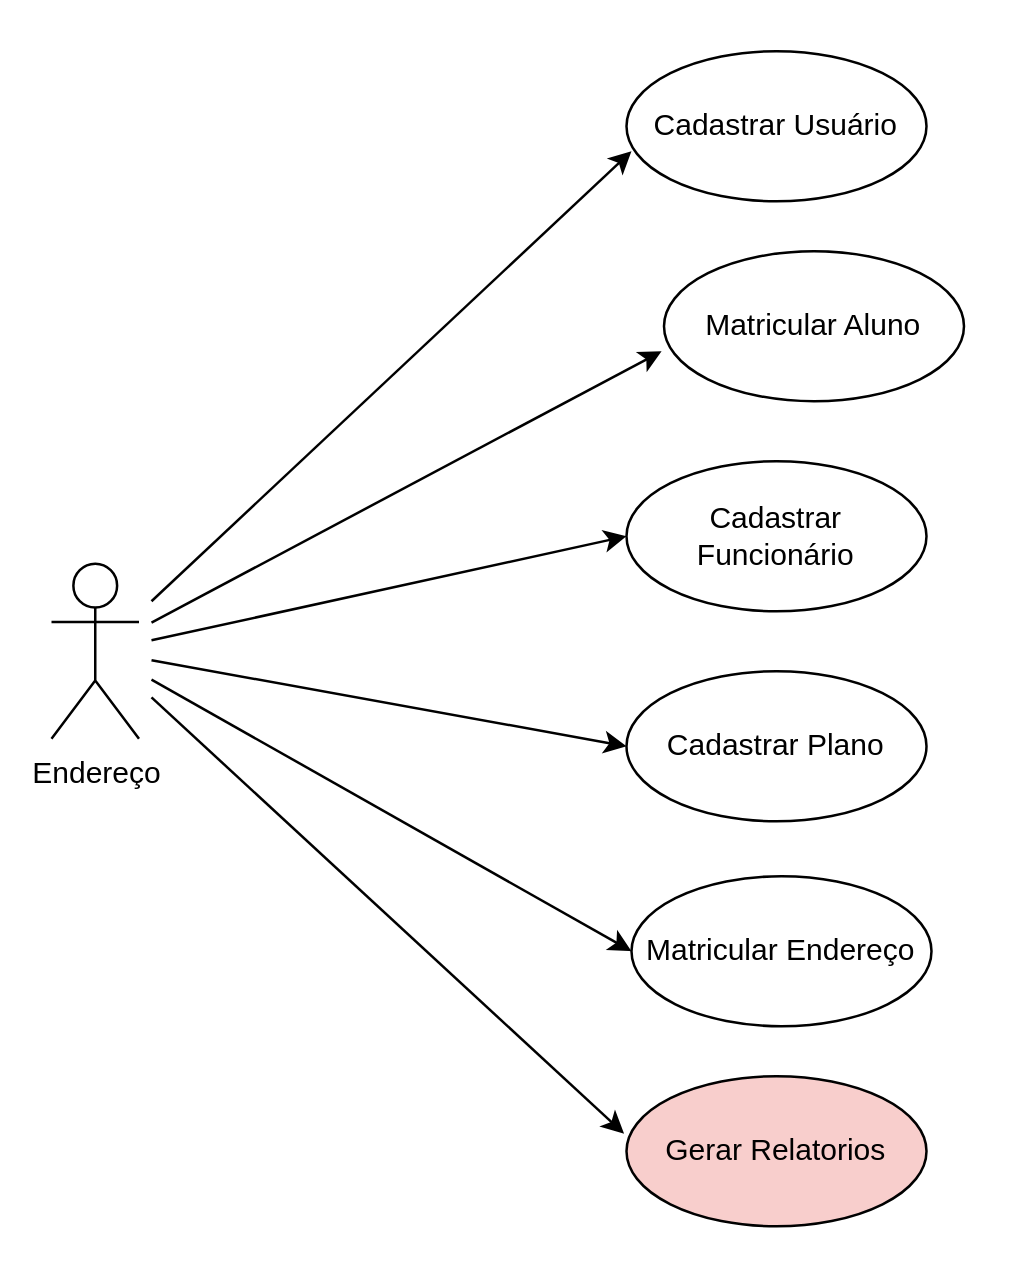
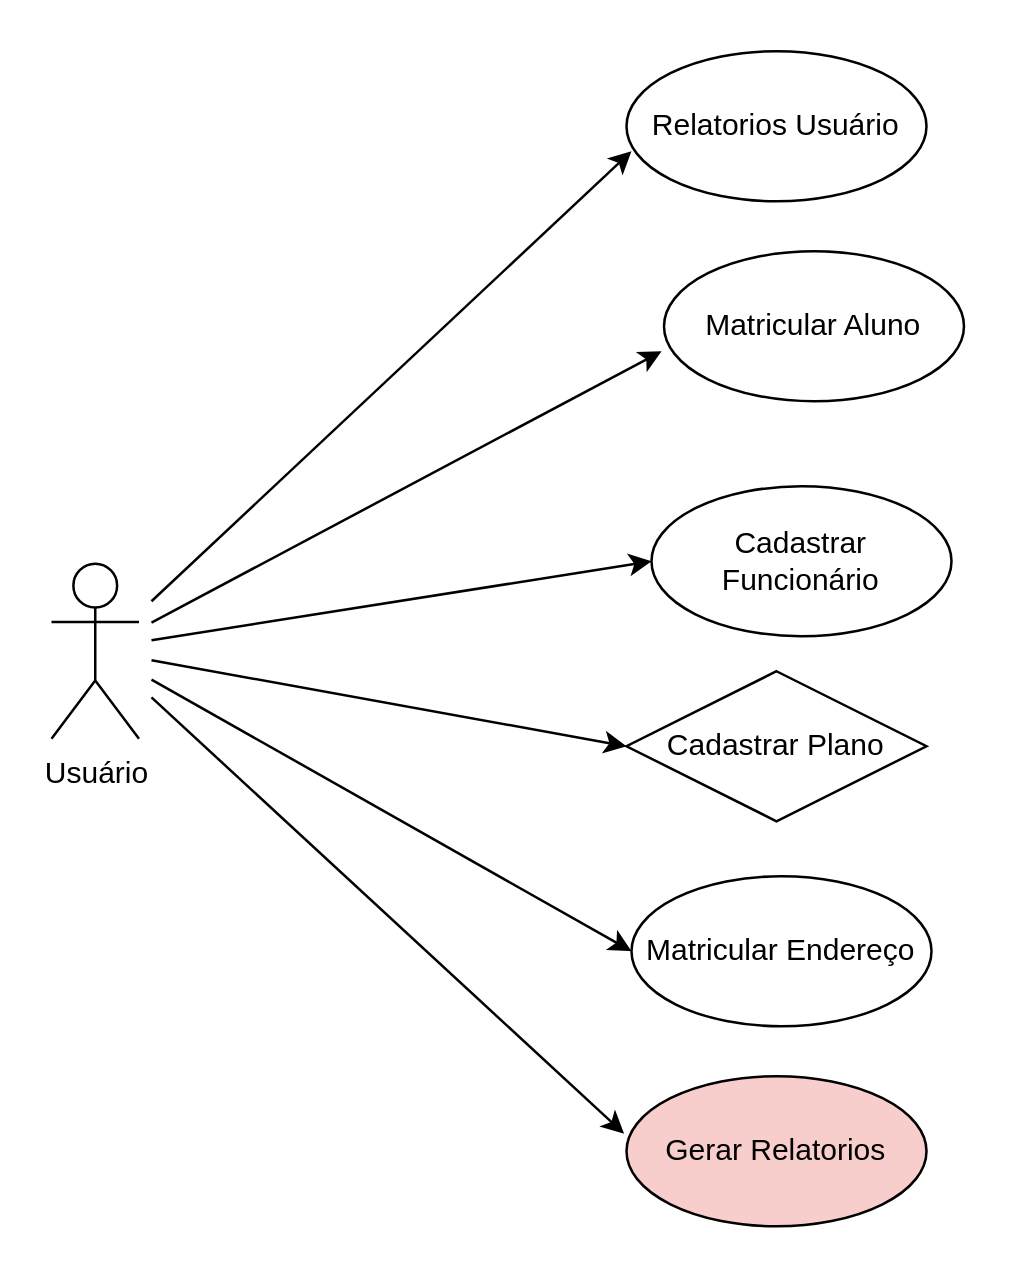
node "Cadastrar Usuário": label "Cadastrar Usuário" -> "Relatorios Usuário"
node "Cadastrar Funcionário": moved (776, 536) -> (801, 561)
node "Cadastrar Plano": shape ellipse -> diamond
node "Endereço": label "Endereço" -> "Usuário"
